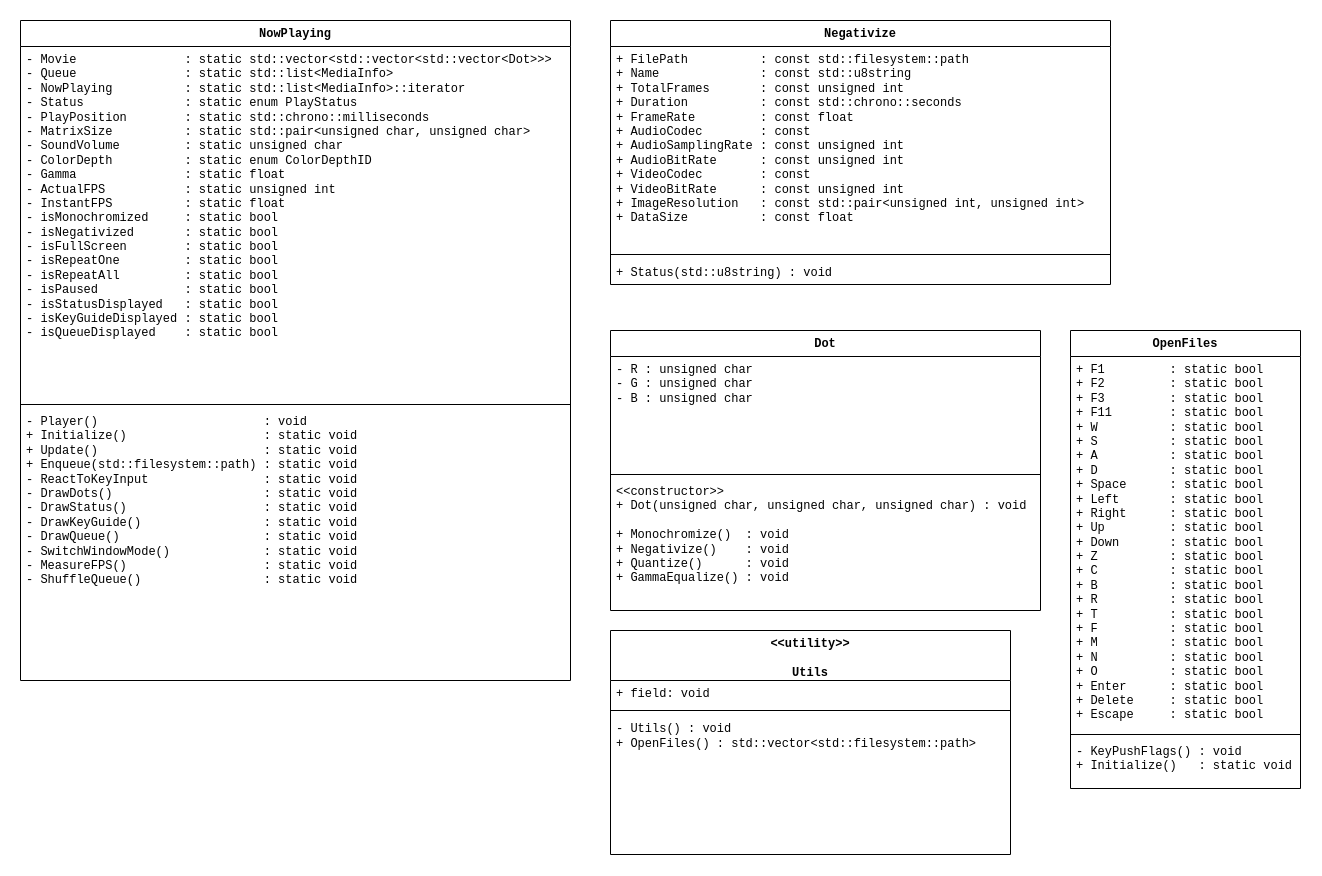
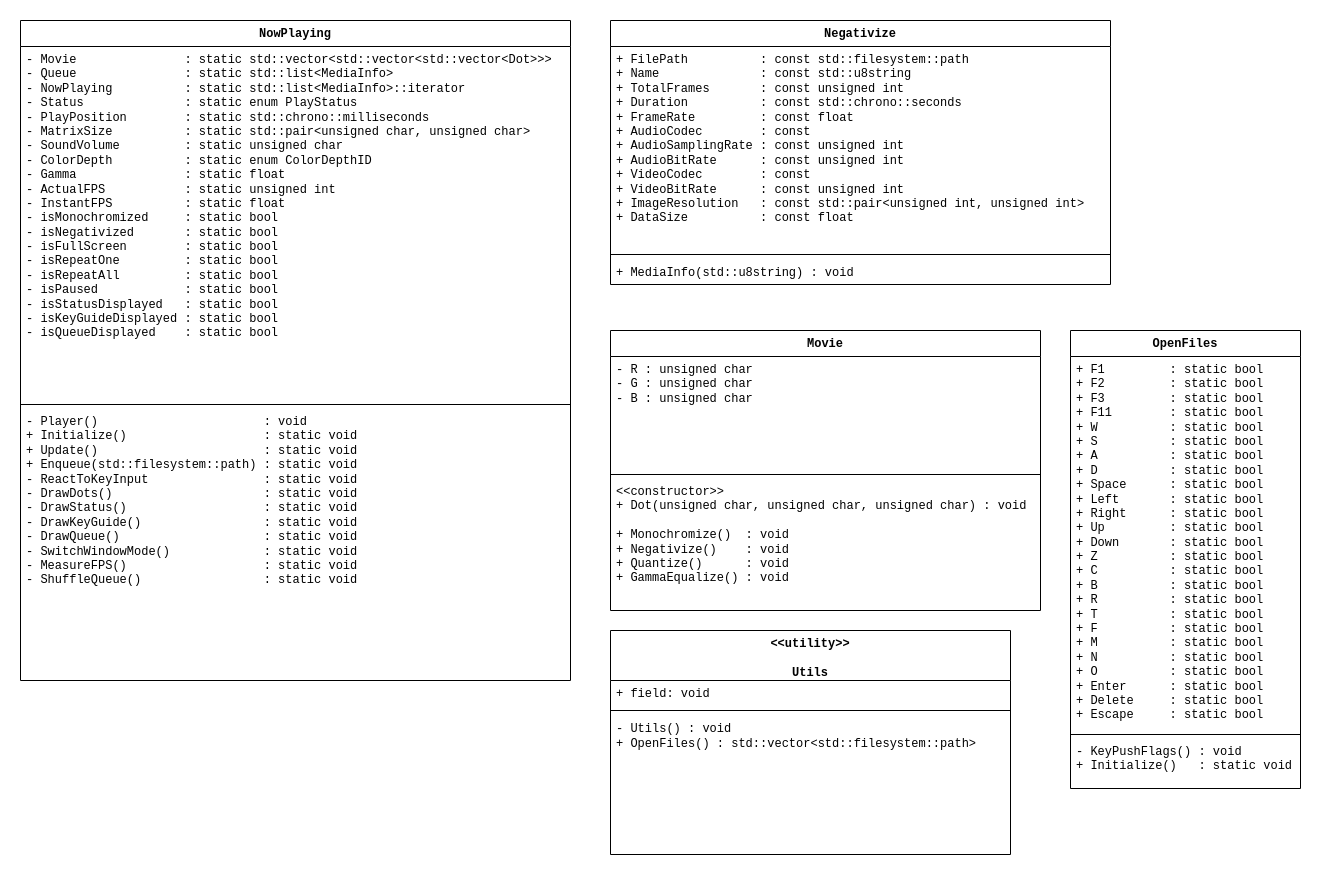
node "+ Status(std::u8string) : void": label "+ Status(std::u8string) : void" -> "+ MediaInfo(std::u8string) : void"
node "Dot": label "Dot" -> "Movie"
